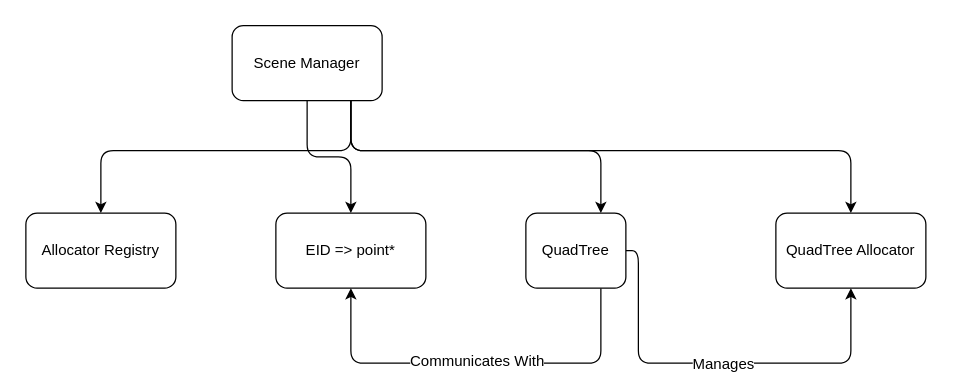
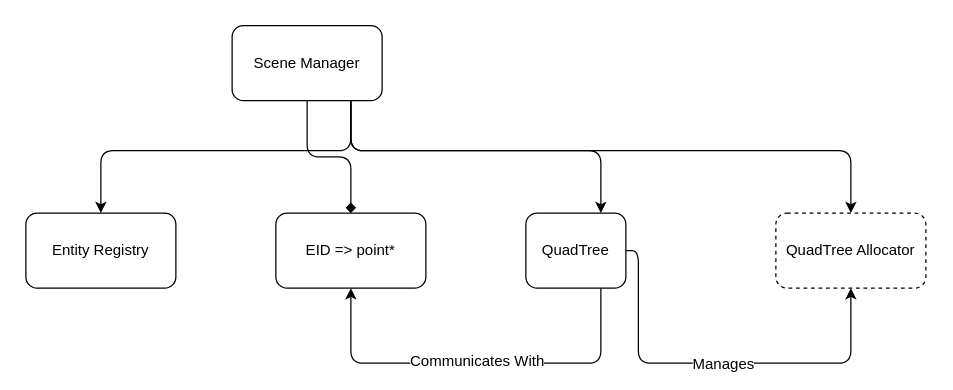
edge "Scene Manager" -> "EID => point*": arrowhead classic -> diamond
node "Allocator Registry": label "Allocator Registry" -> "Entity Registry"
node "QuadTree Allocator": style solid -> dashed
